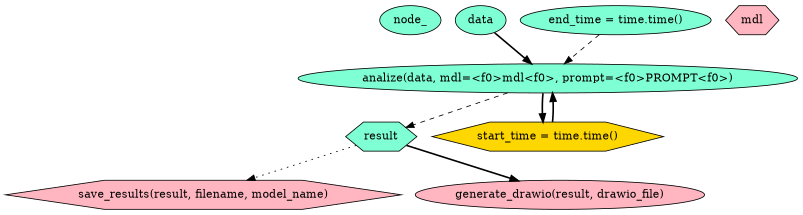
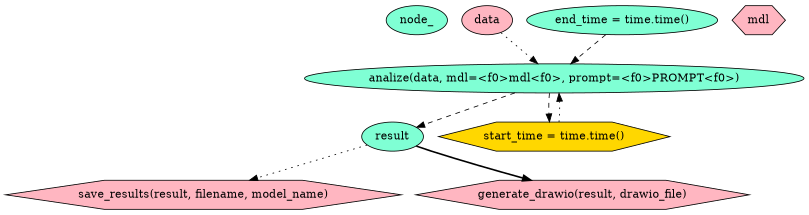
node "data": fillcolor aquamarine -> lightpink
edge "data" -> "analize(data, mdl=<f0>mdl<f0>, prompt=<f0>PROMPT<f0>)": style bold -> dotted
edge "analize(data, mdl=<f0>mdl<f0>, prompt=<f0>PROMPT<f0>)" -> "start_time = time.time()": style bold -> dashed
edge "start_time = time.time()" -> "analize(data, mdl=<f0>mdl<f0>, prompt=<f0>PROMPT<f0>)": style bold -> dotted
node "result": shape hexagon -> ellipse
node "generate_drawio(result, drawio_file)": shape ellipse -> hexagon
